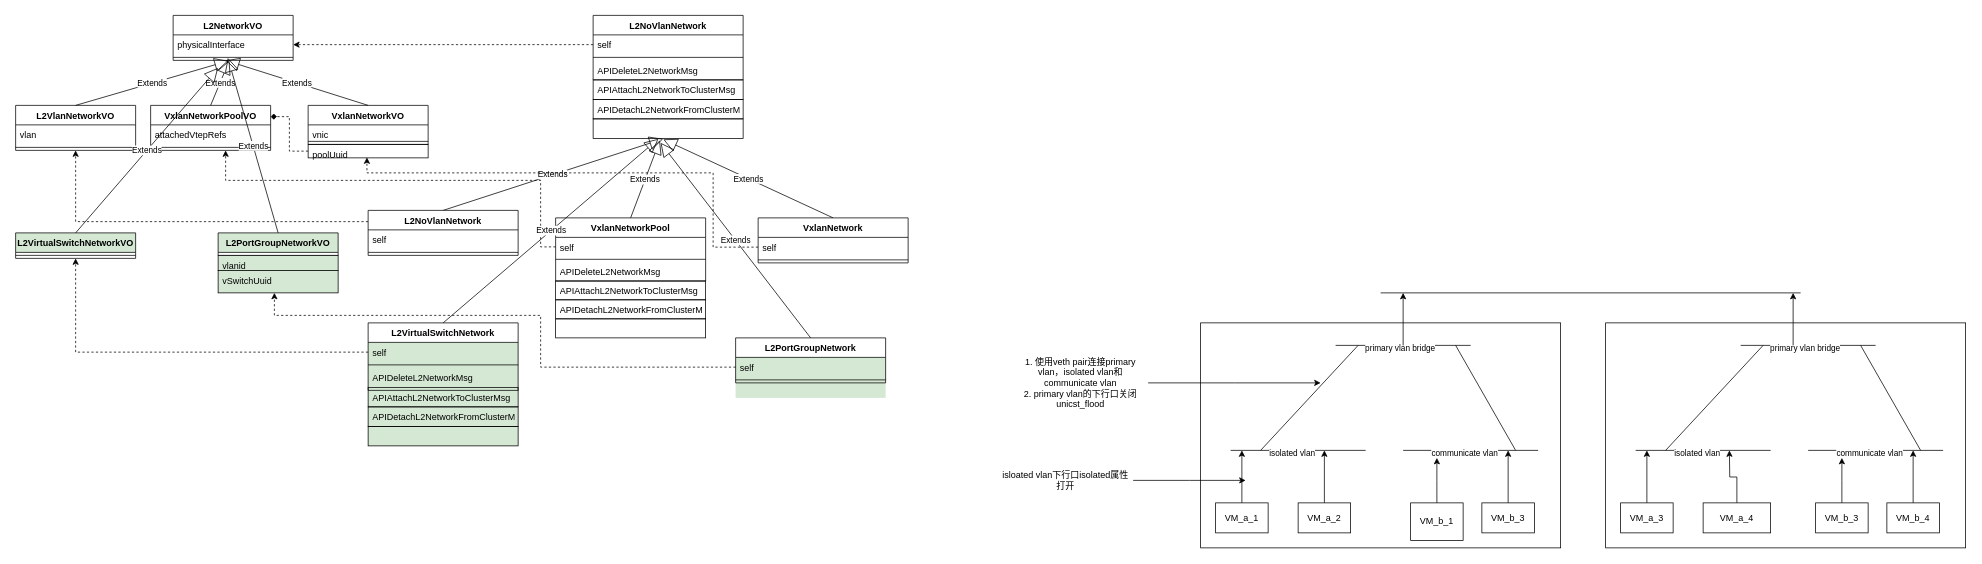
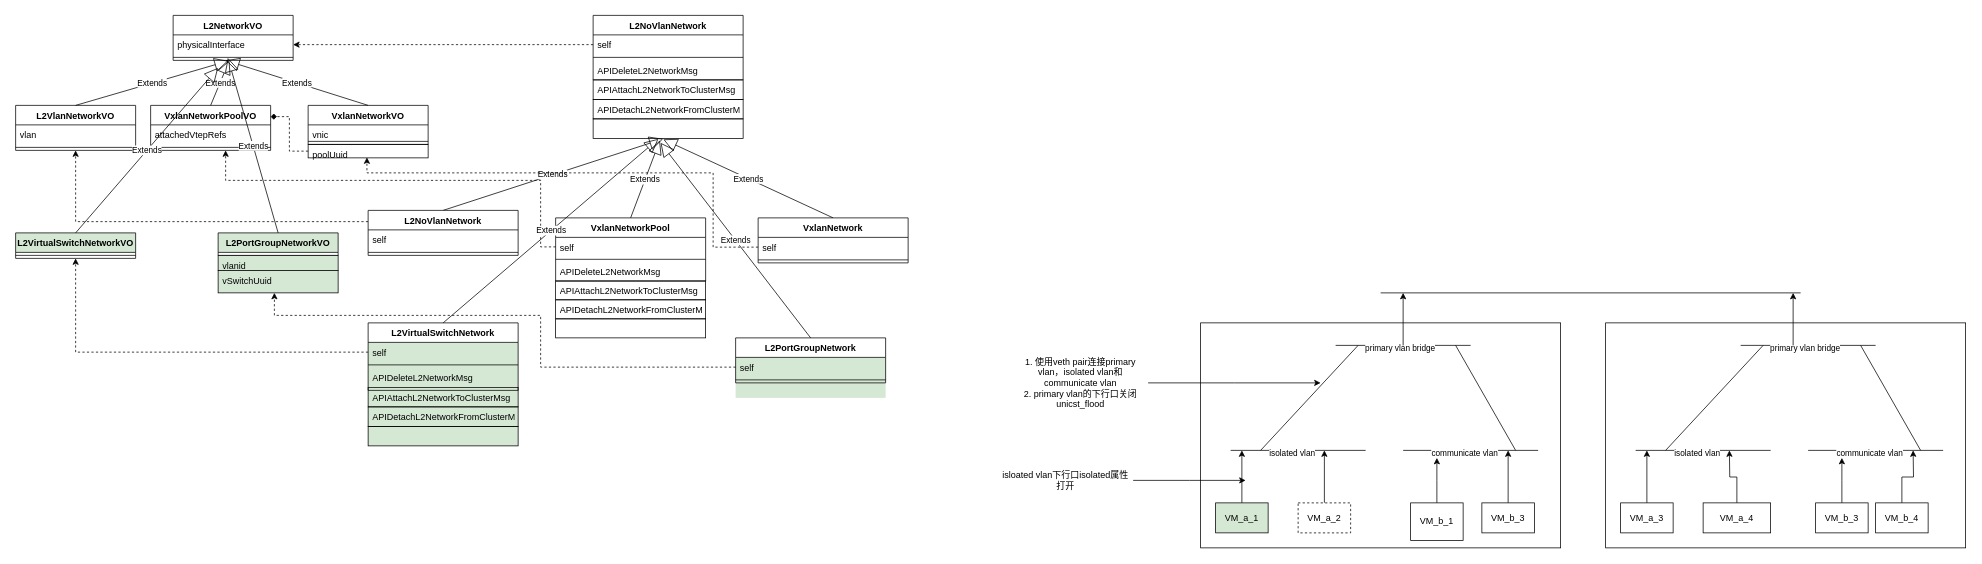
node "VM_a_1": fillcolor #ffffff -> #d5e8d4
node "VM_a_2": style solid -> dashed
node "VM_b_4": moved (1913, 518) -> (1902, 518)
